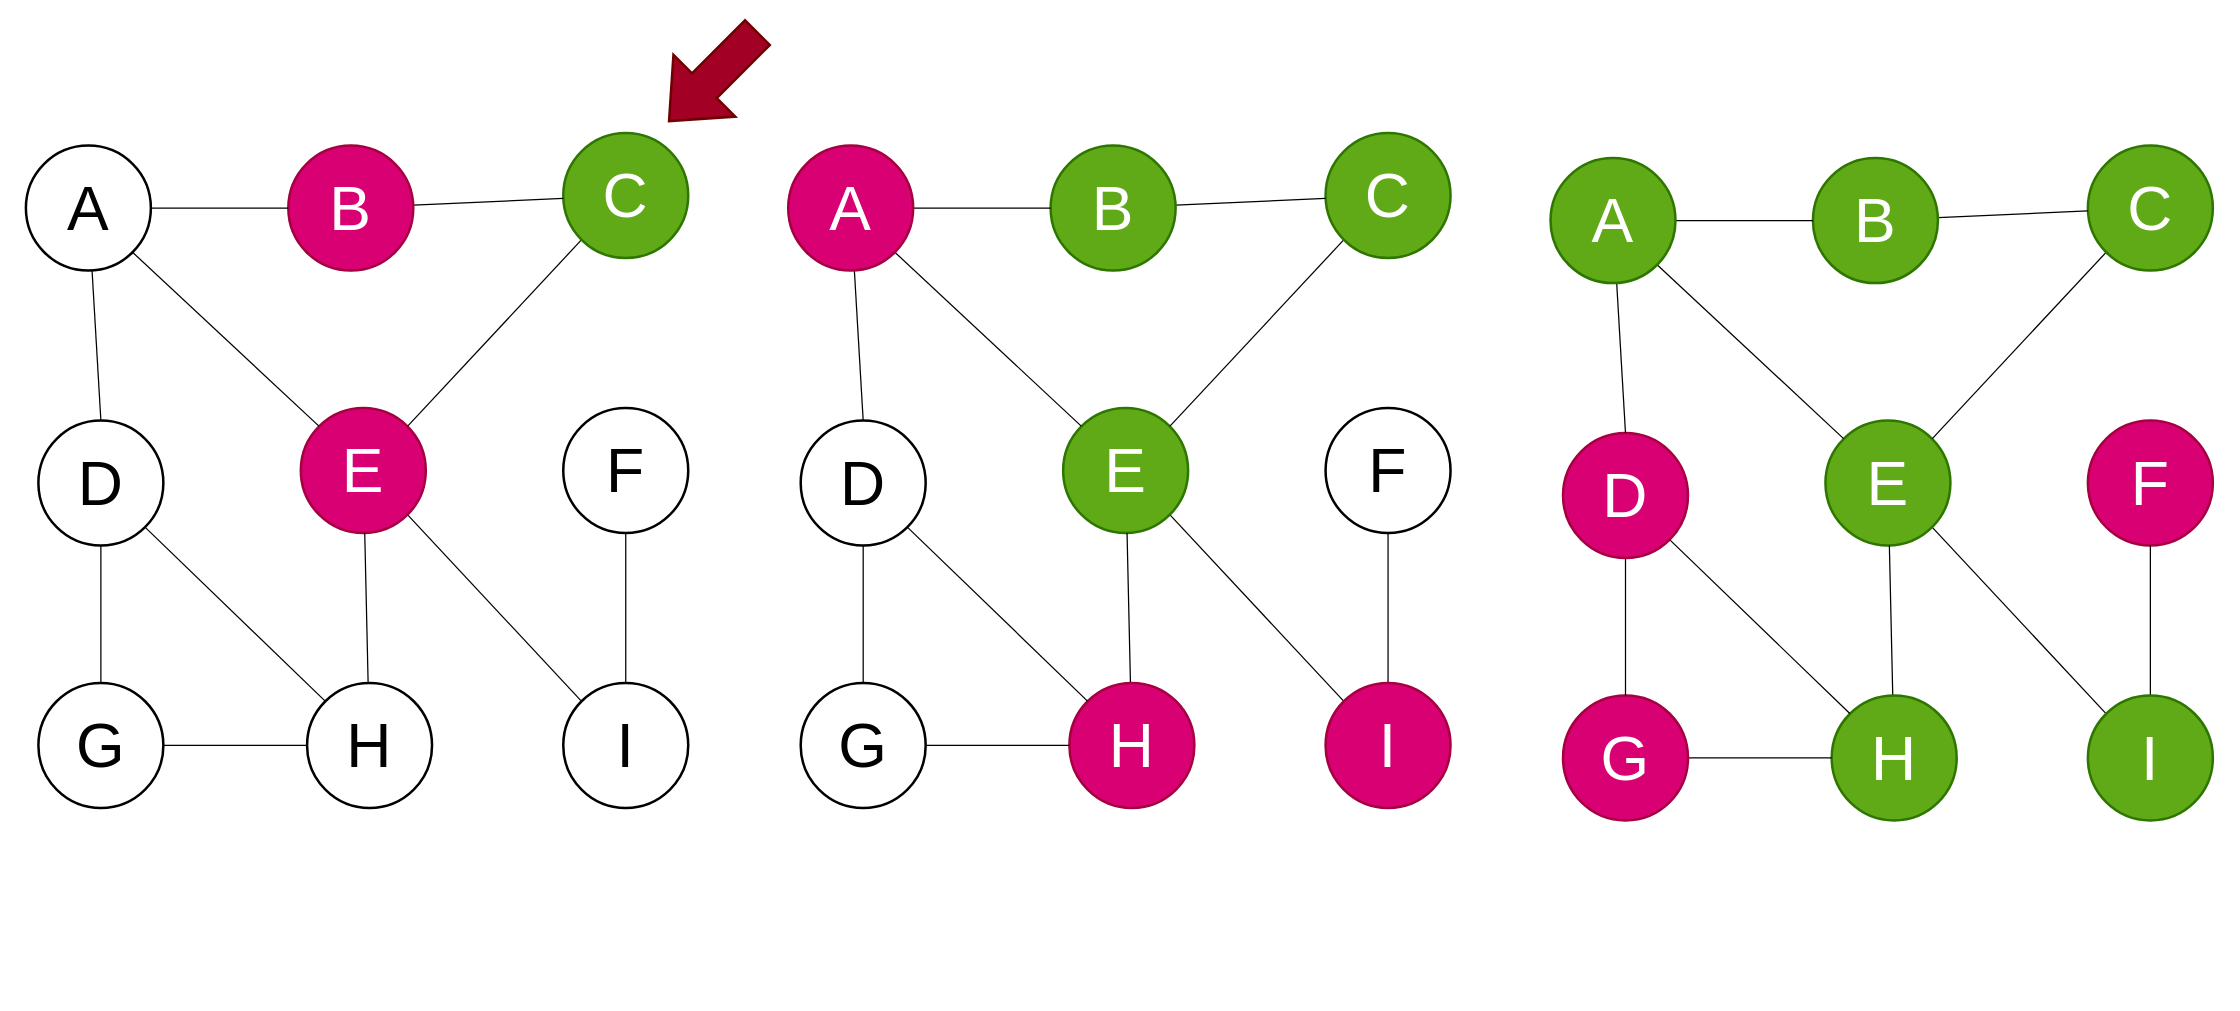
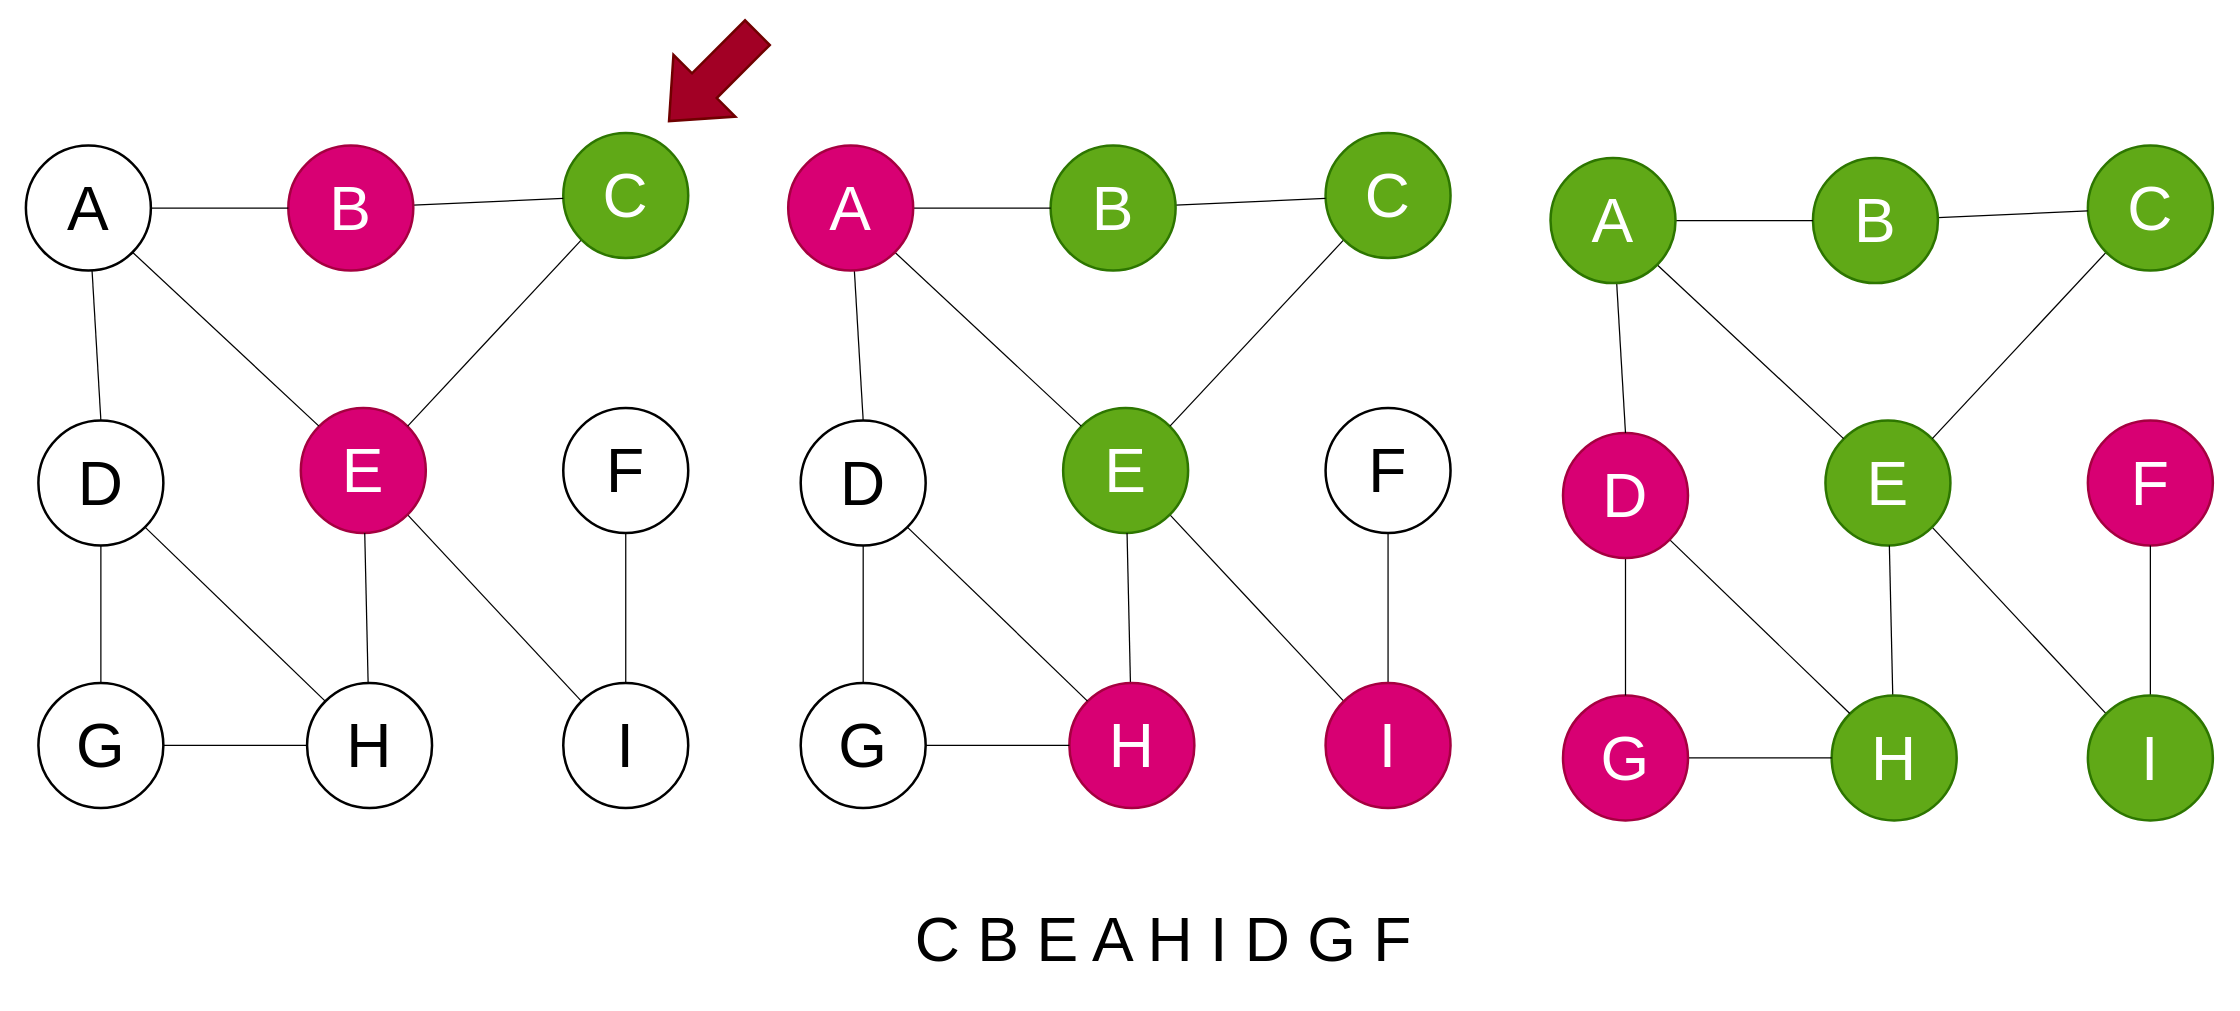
node "C B E A H I D G F": added
